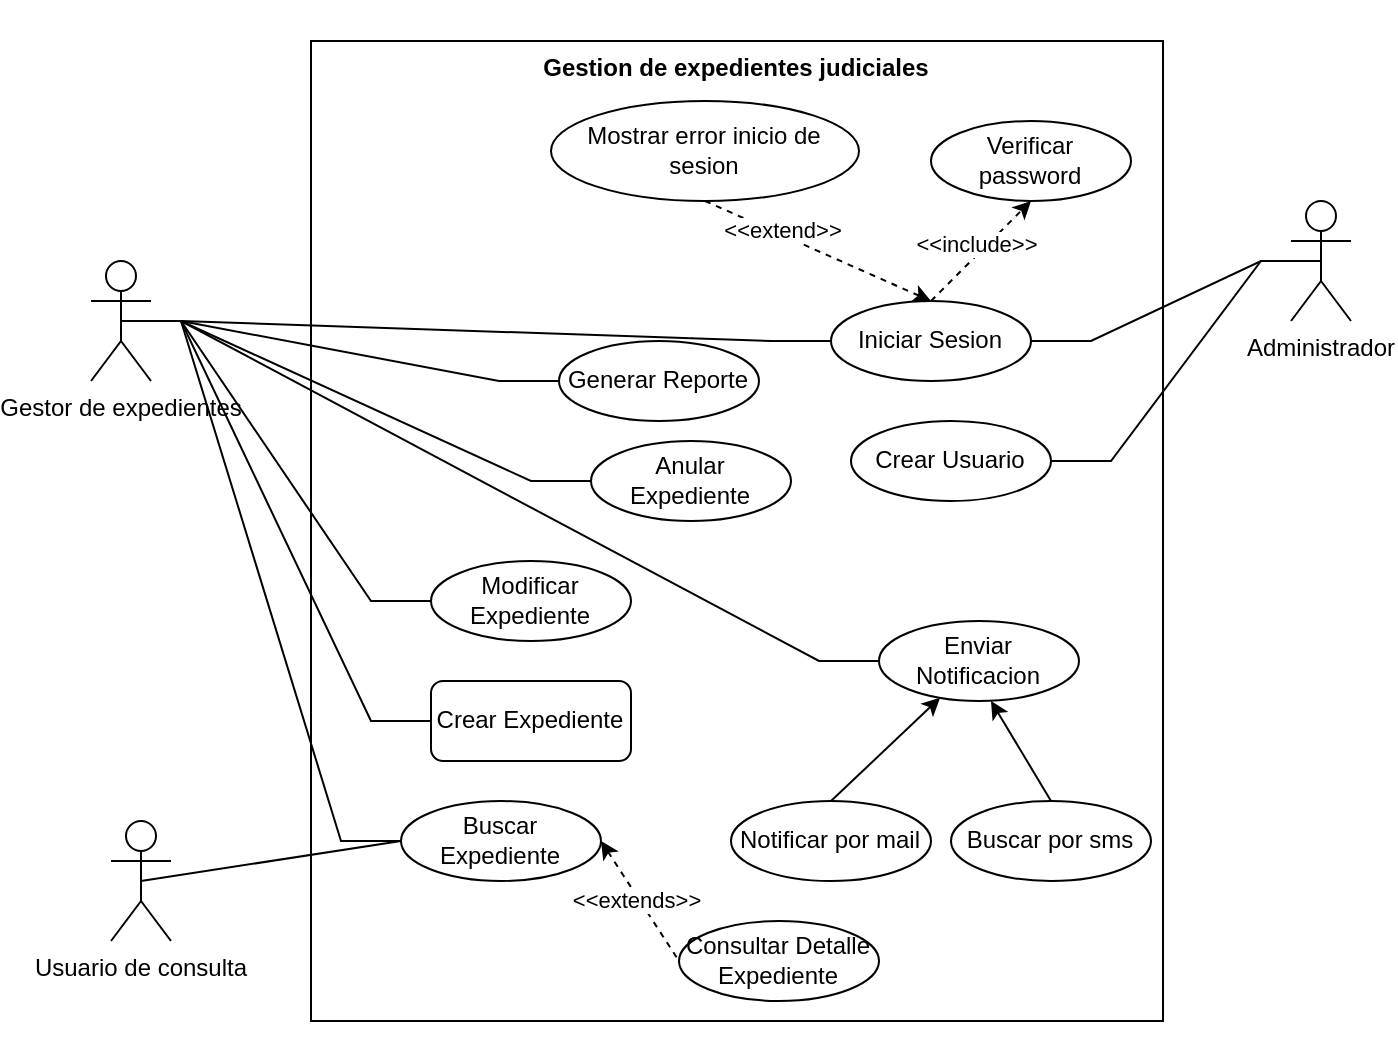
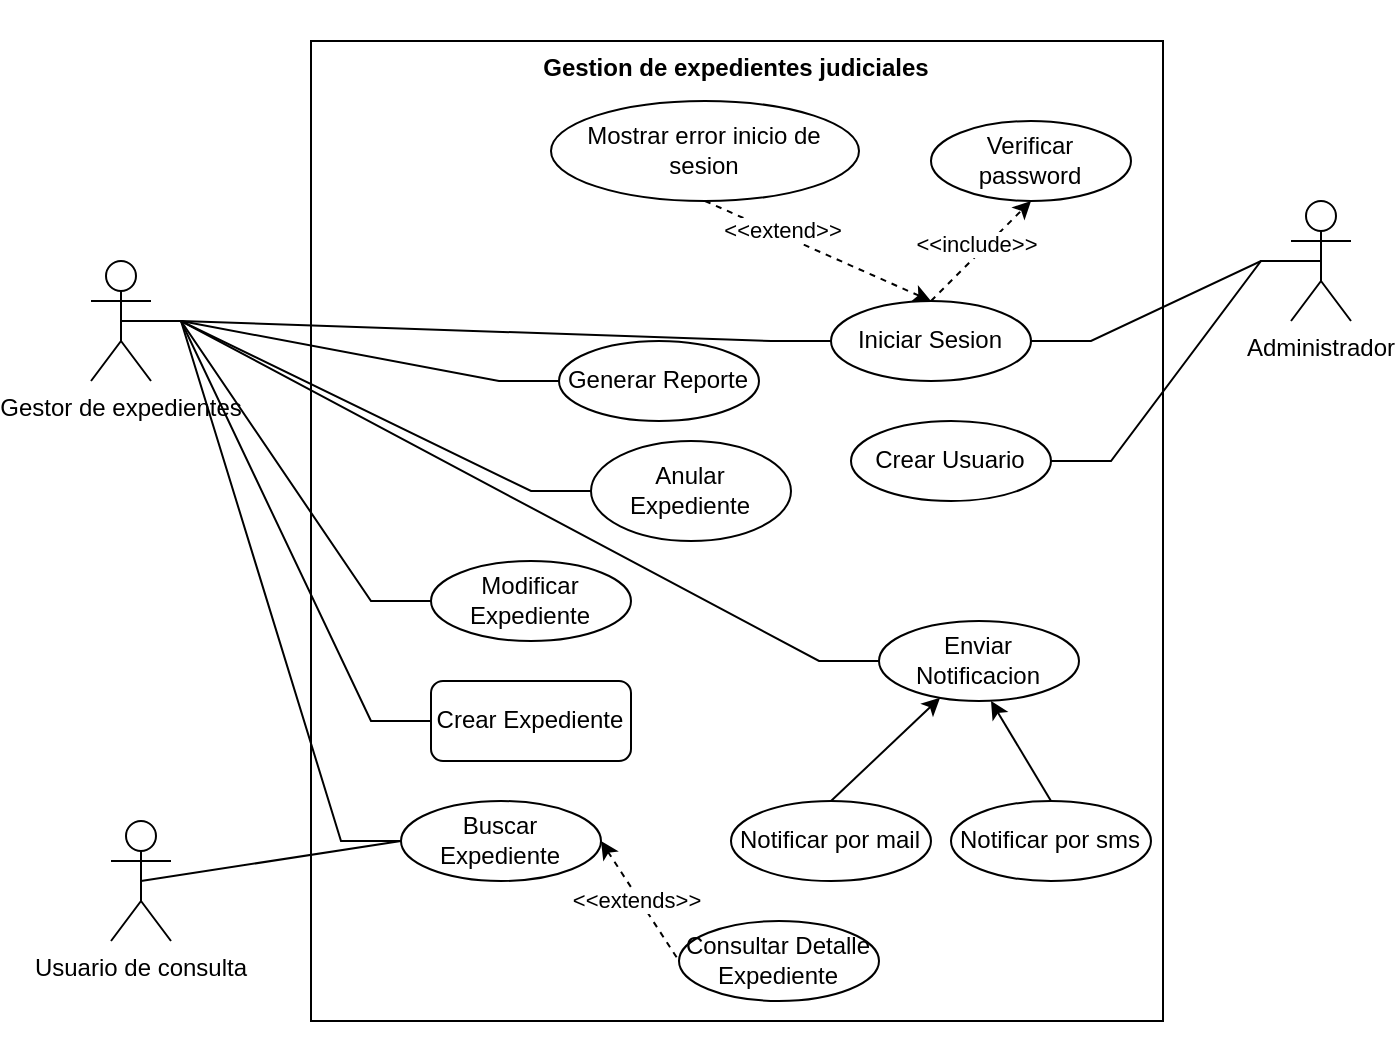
node "Anular Expediente": size 200x80 -> 200x100
node "Buscar por sms": label "Buscar por sms" -> "Notificar por sms"
